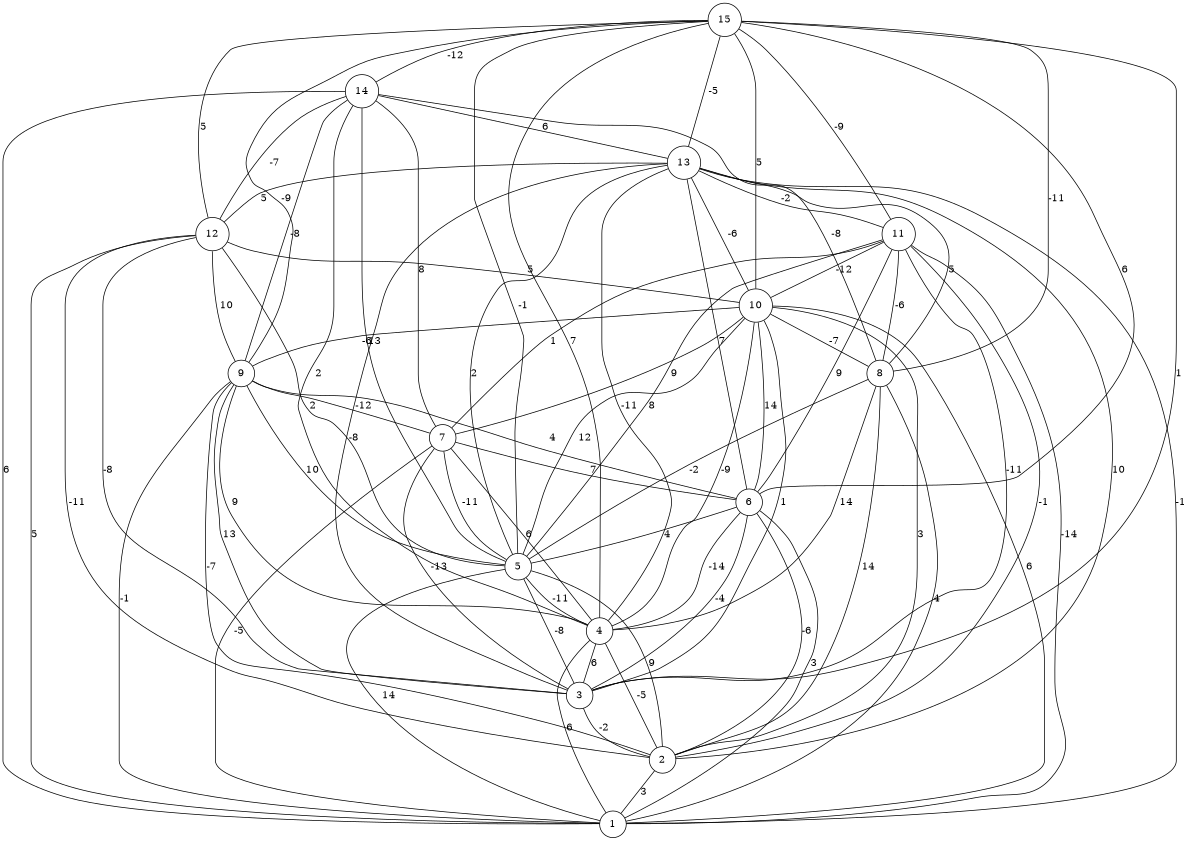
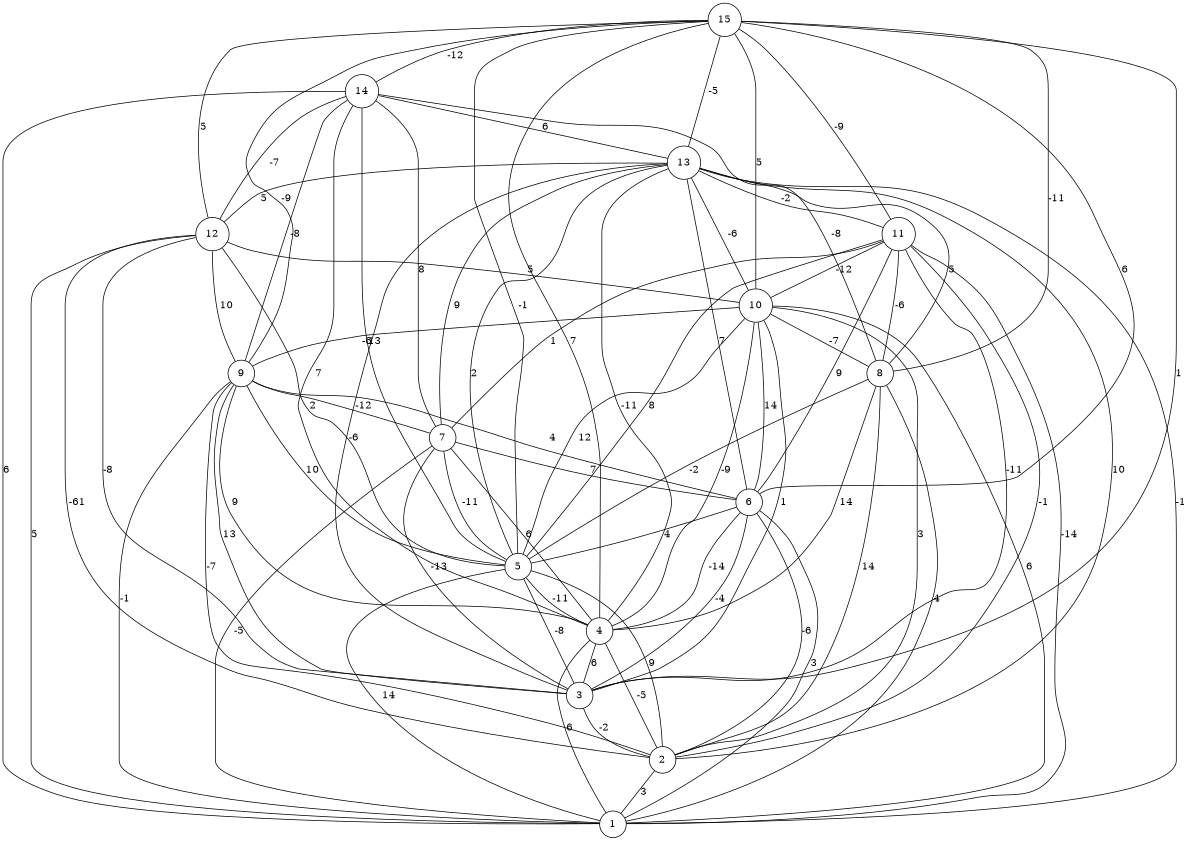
edge "14" -- "4": label "2" -> "7"
edge "10" -- "7": now "13" -- "7"
edge "13" -- "3": label "-8" -> "-6"
edge "12" -- "2": label "-11" -> "-61"
